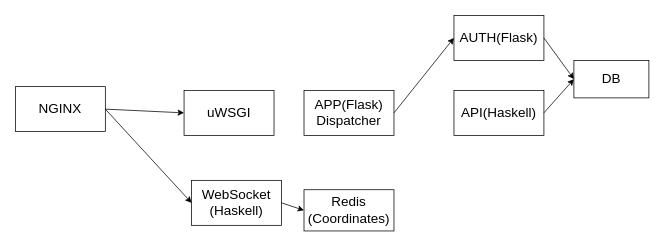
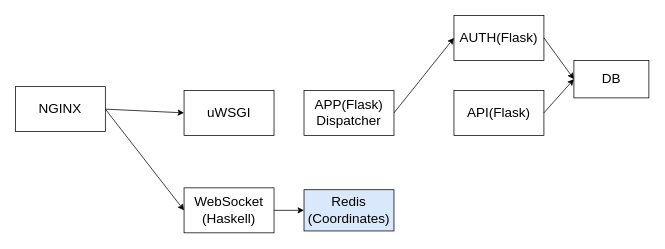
node "API(Haskell)": label "API(Haskell)" -> "API(Flask)"
node "WebSocket (Haskell)": moved (237, 203) -> (229, 210)
node "Redis (Coordinates)": fillcolor #ffffff -> #dae8fc
